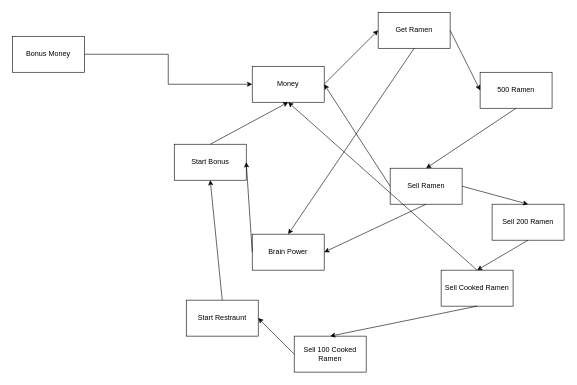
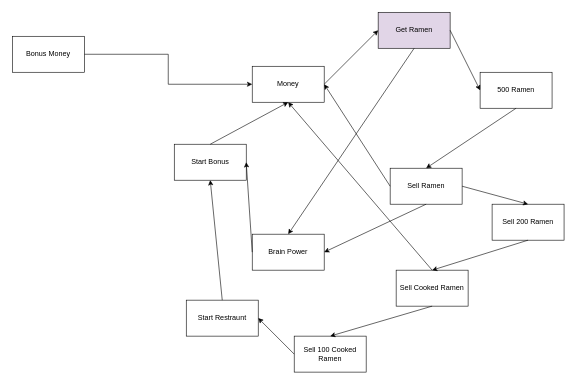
node "Get Ramen": fillcolor #ffffff -> #e1d5e7
node "Sell Cooked Ramen": moved (477, 288) -> (432, 288)
